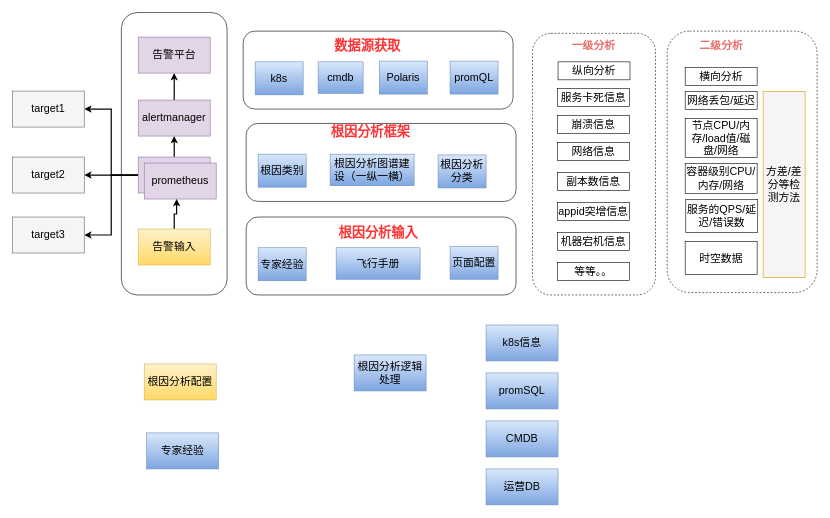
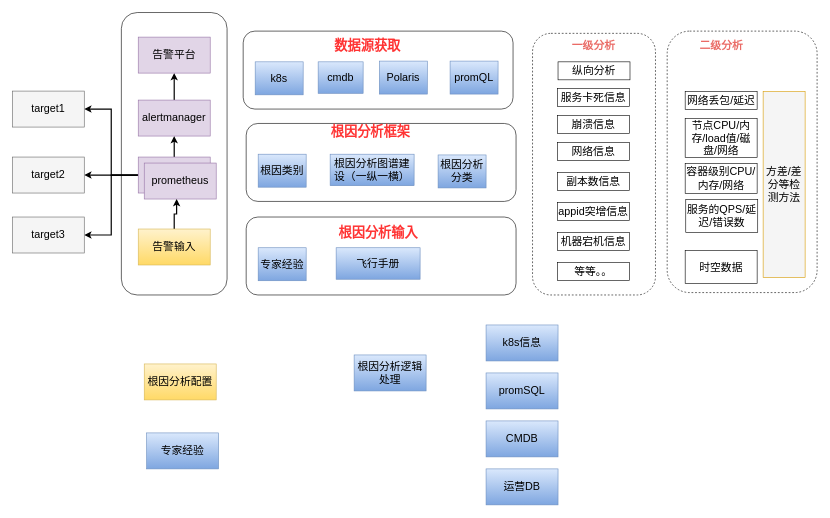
node "横向分析": removed
node "时空数据": moved (722, 258) -> (722, 267)
node "页面配置": removed
